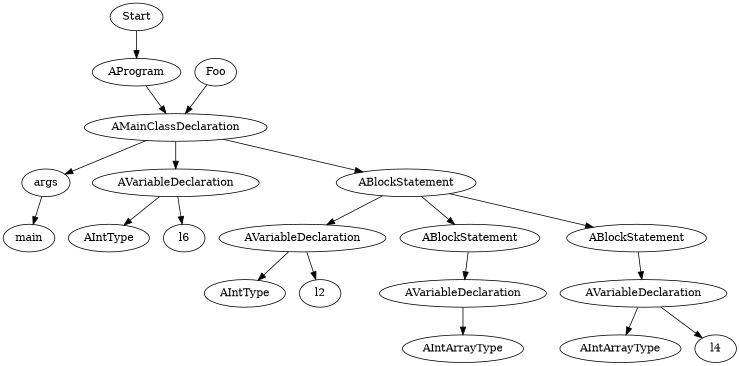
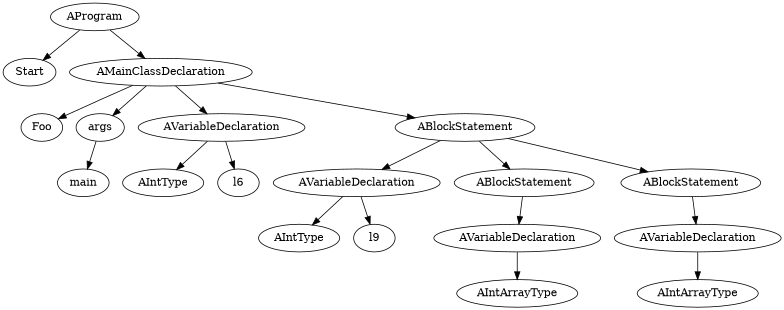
edge "Start" -> "AProgram": reversed
edge "Foo" -> "AMainClassDeclaration": reversed
node "l2": label "l2" -> "l9"
node "l4": removed
